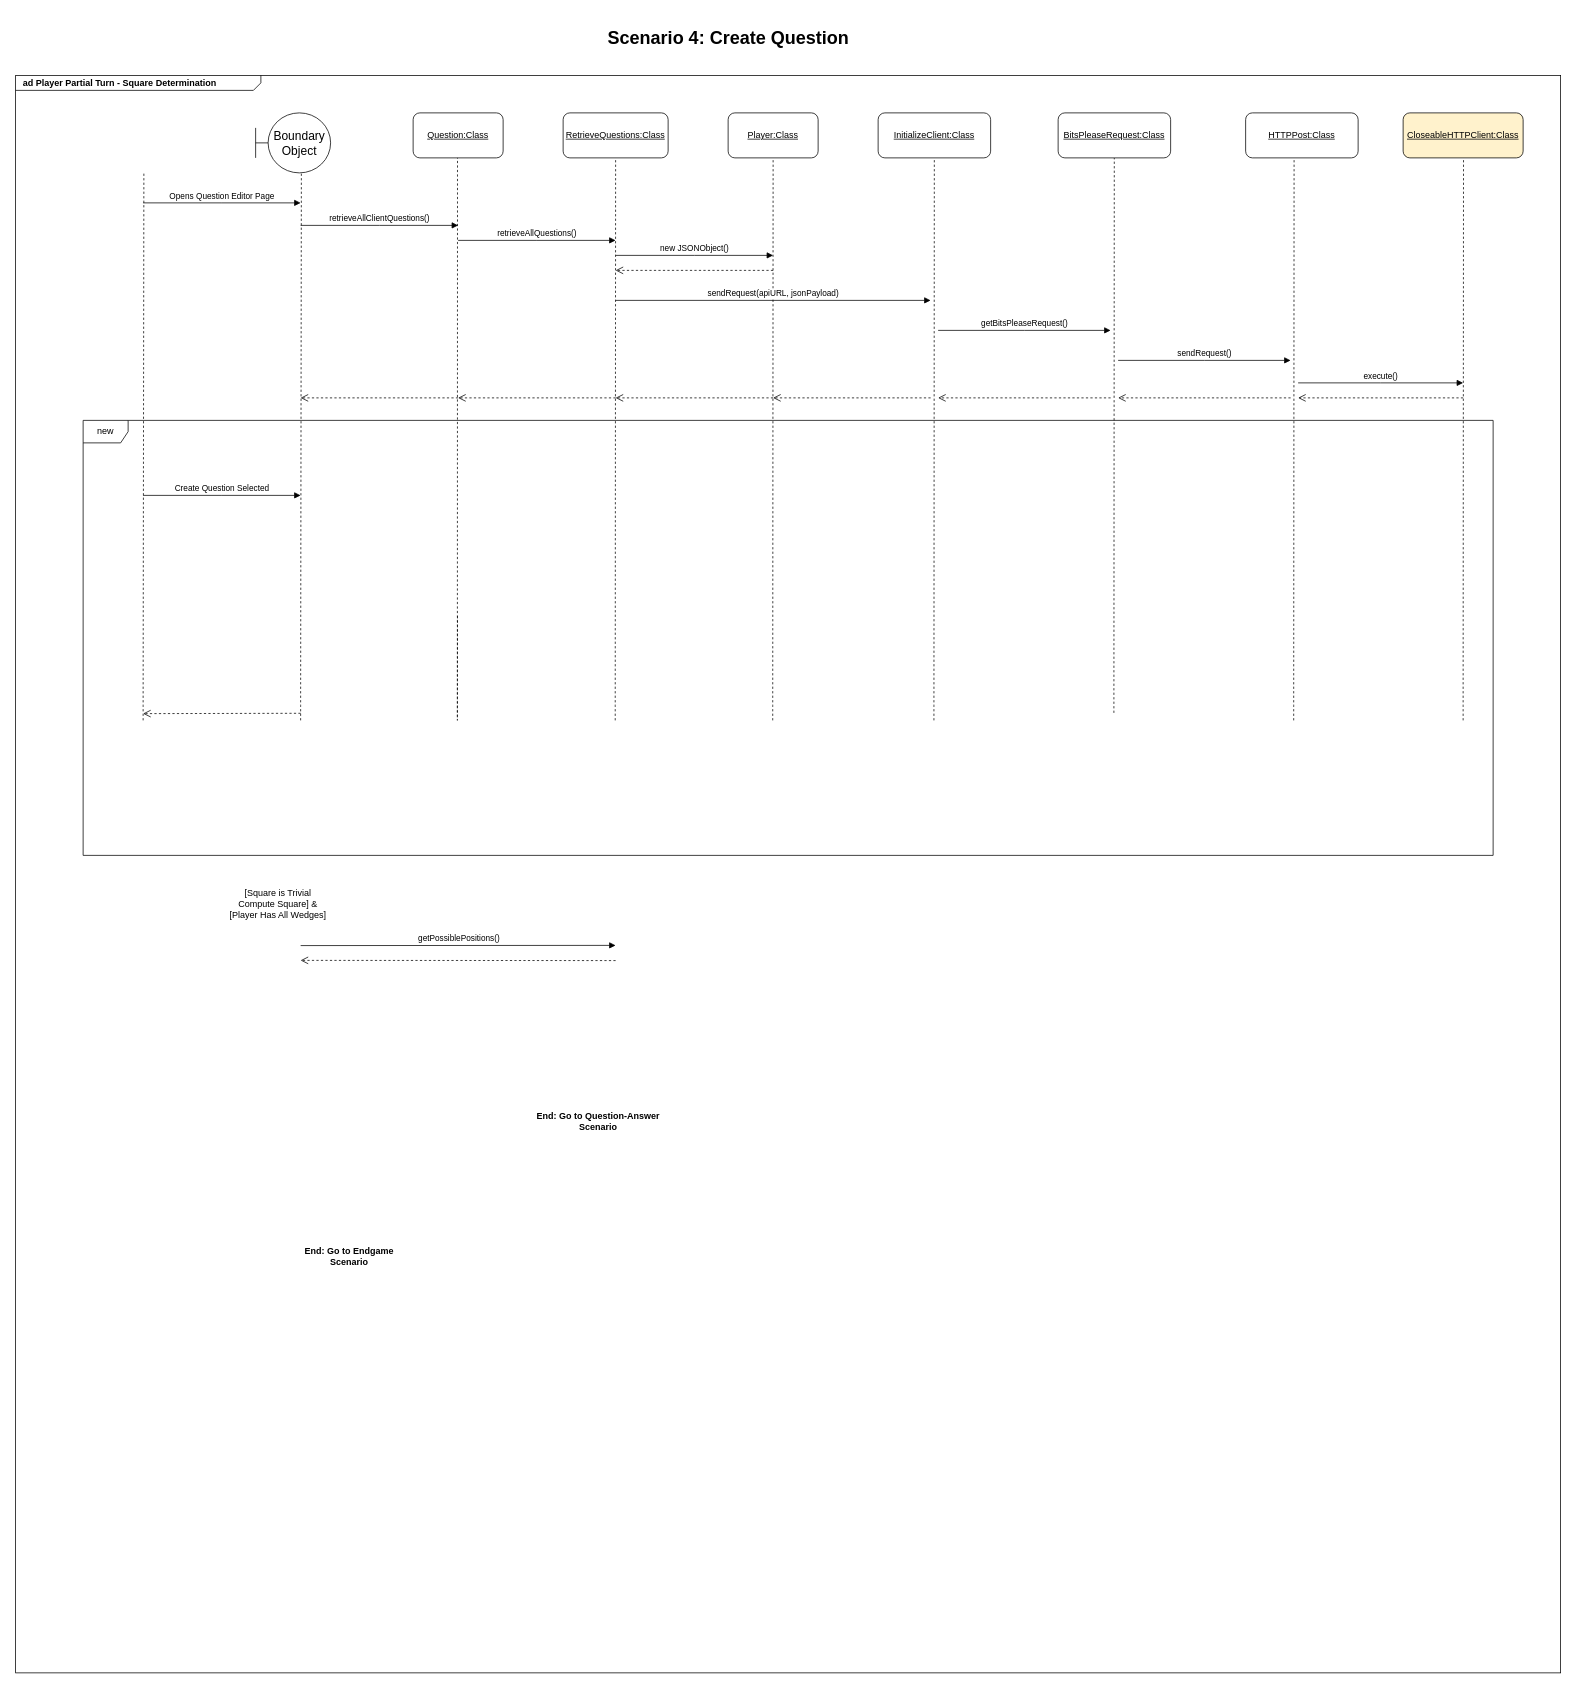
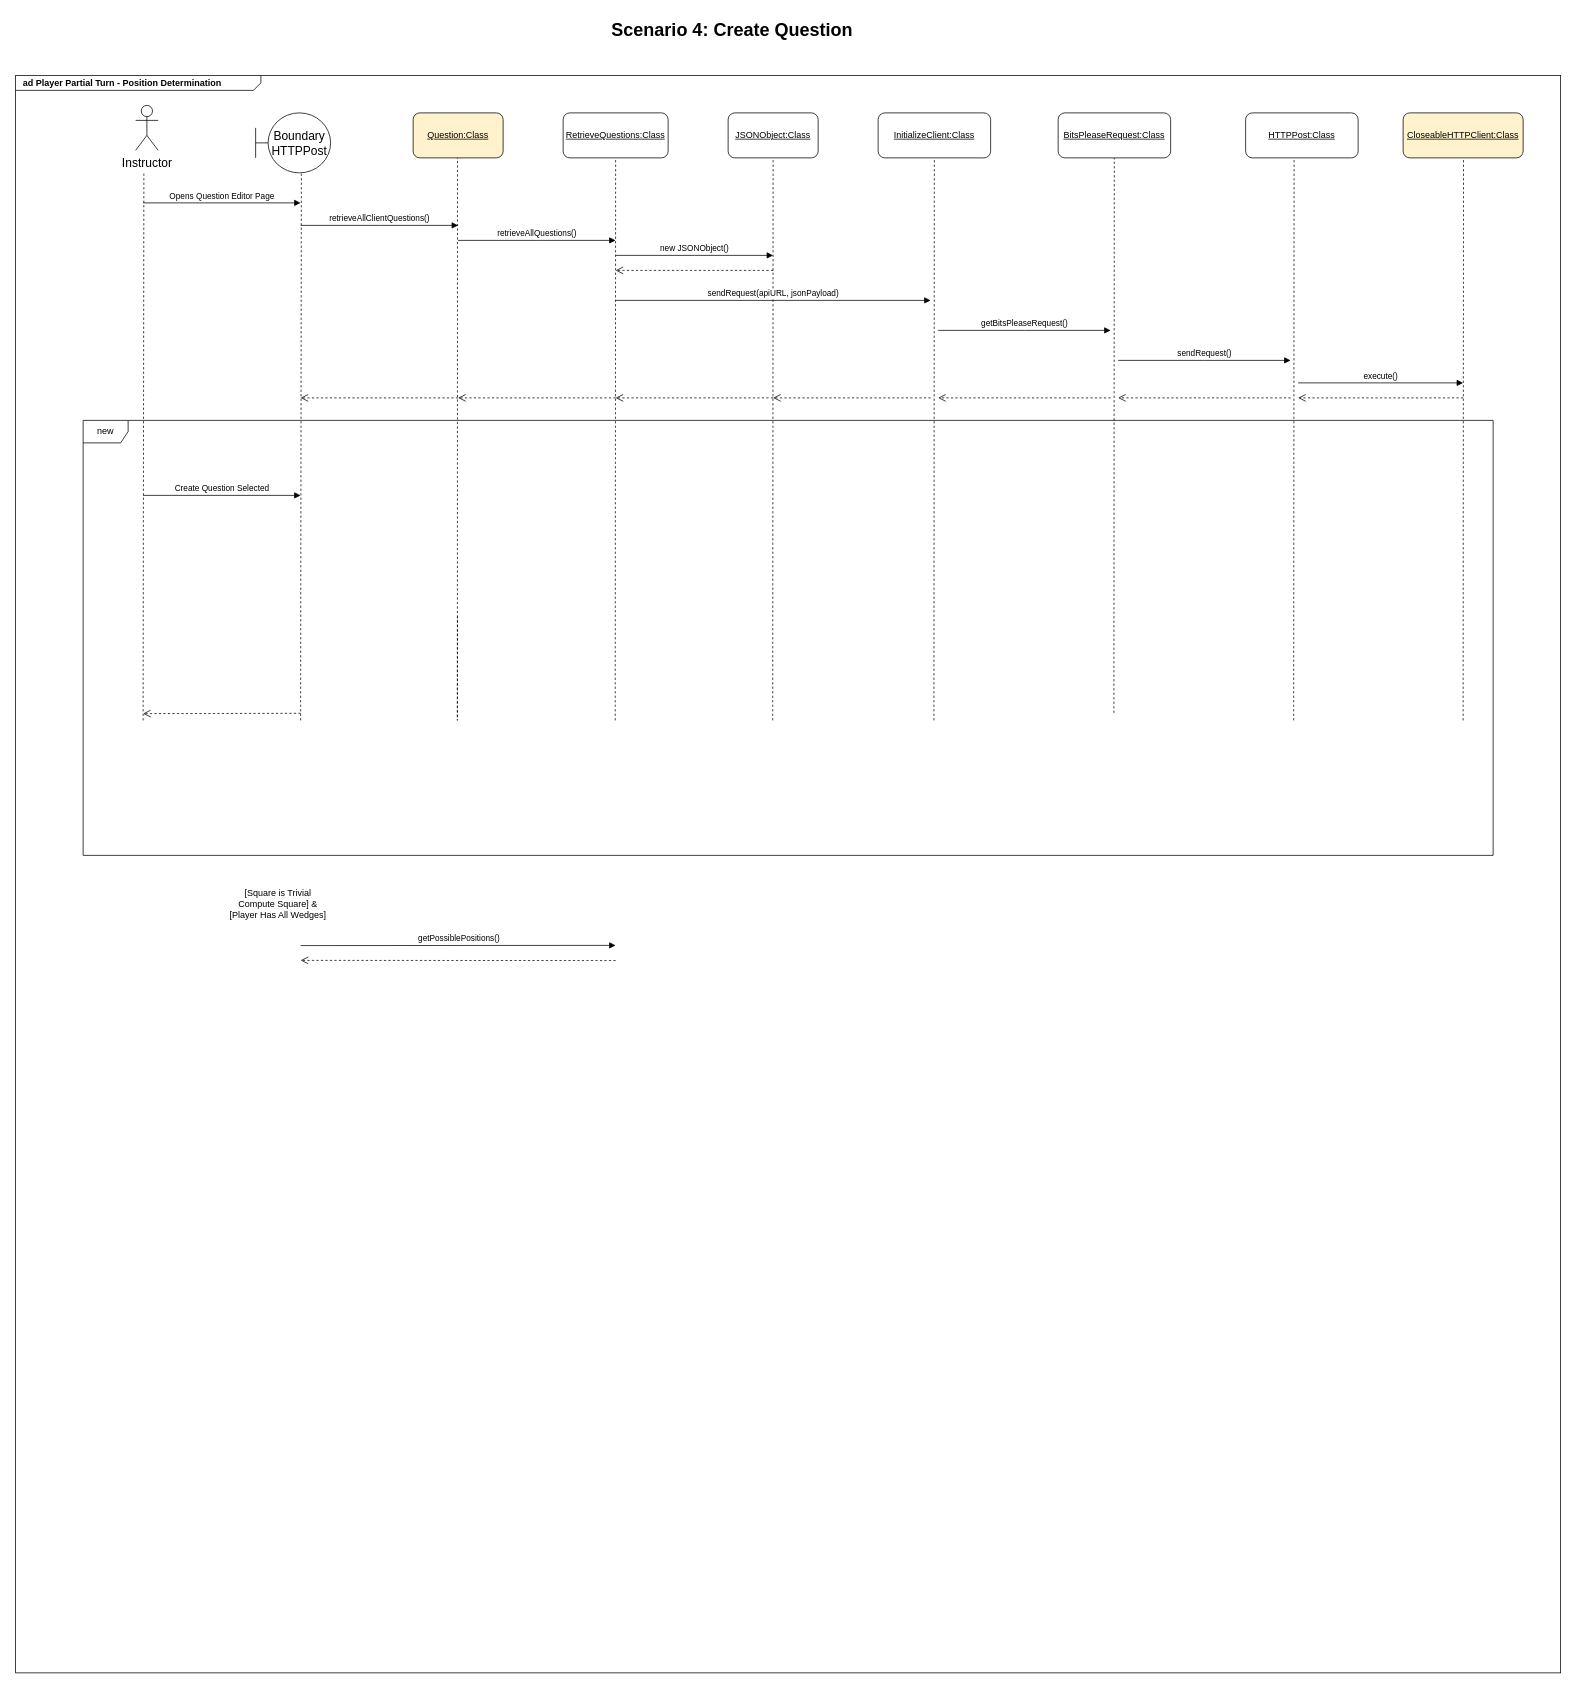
node "Scenario 4: Create Question": moved (728, 38) -> (732, 30)
node "ad Player Partial Turn - Square Determination": label "ad Player Partial Turn - Square Determination" -> "ad Player Partial Turn - Position Determination"
node "Instructor": added
node "Question:Class": fillcolor #ffffff -> #fff2cc
node "Player:Class": label "Player:Class" -> "JSONObject:Class"
node "Boundary Object": label "Boundary Object" -> "Boundary HTTPPost"
node "End: Go to Question-Answer Scenario": removed
node "End: Go to Endgame Scenario": removed
